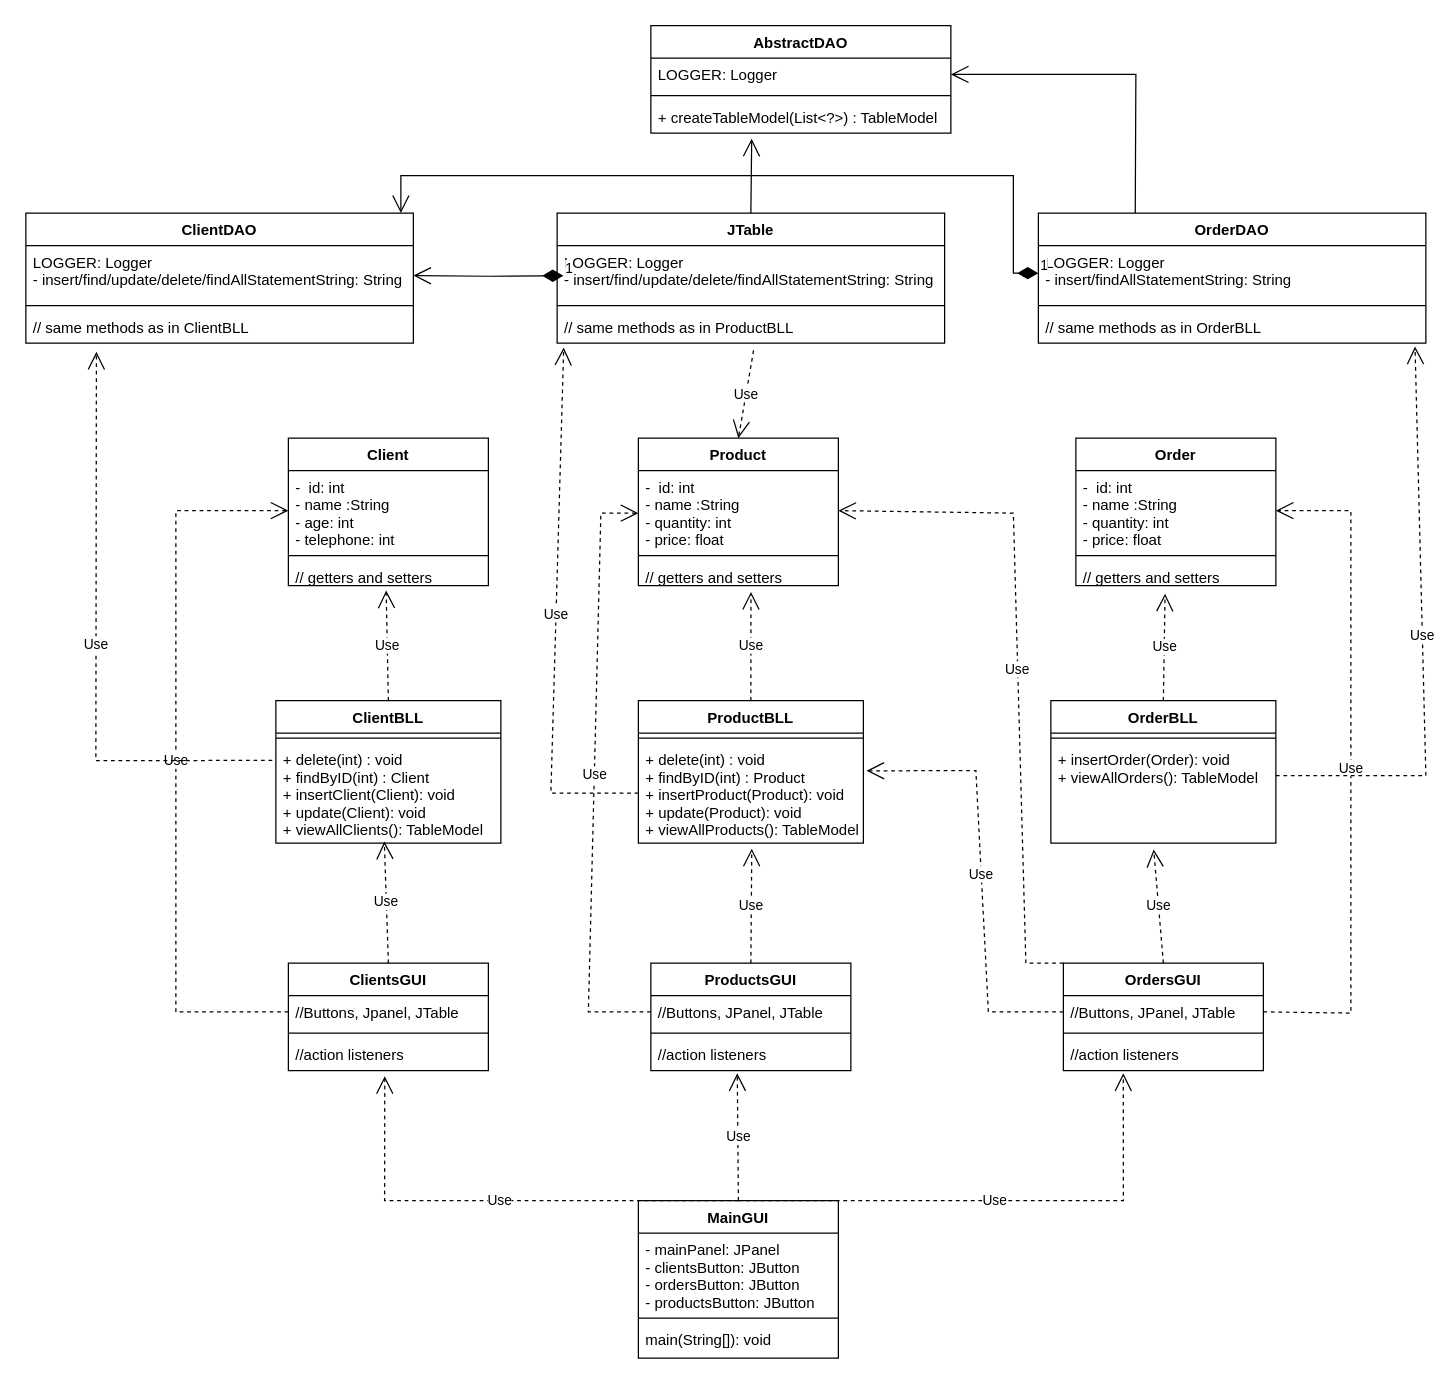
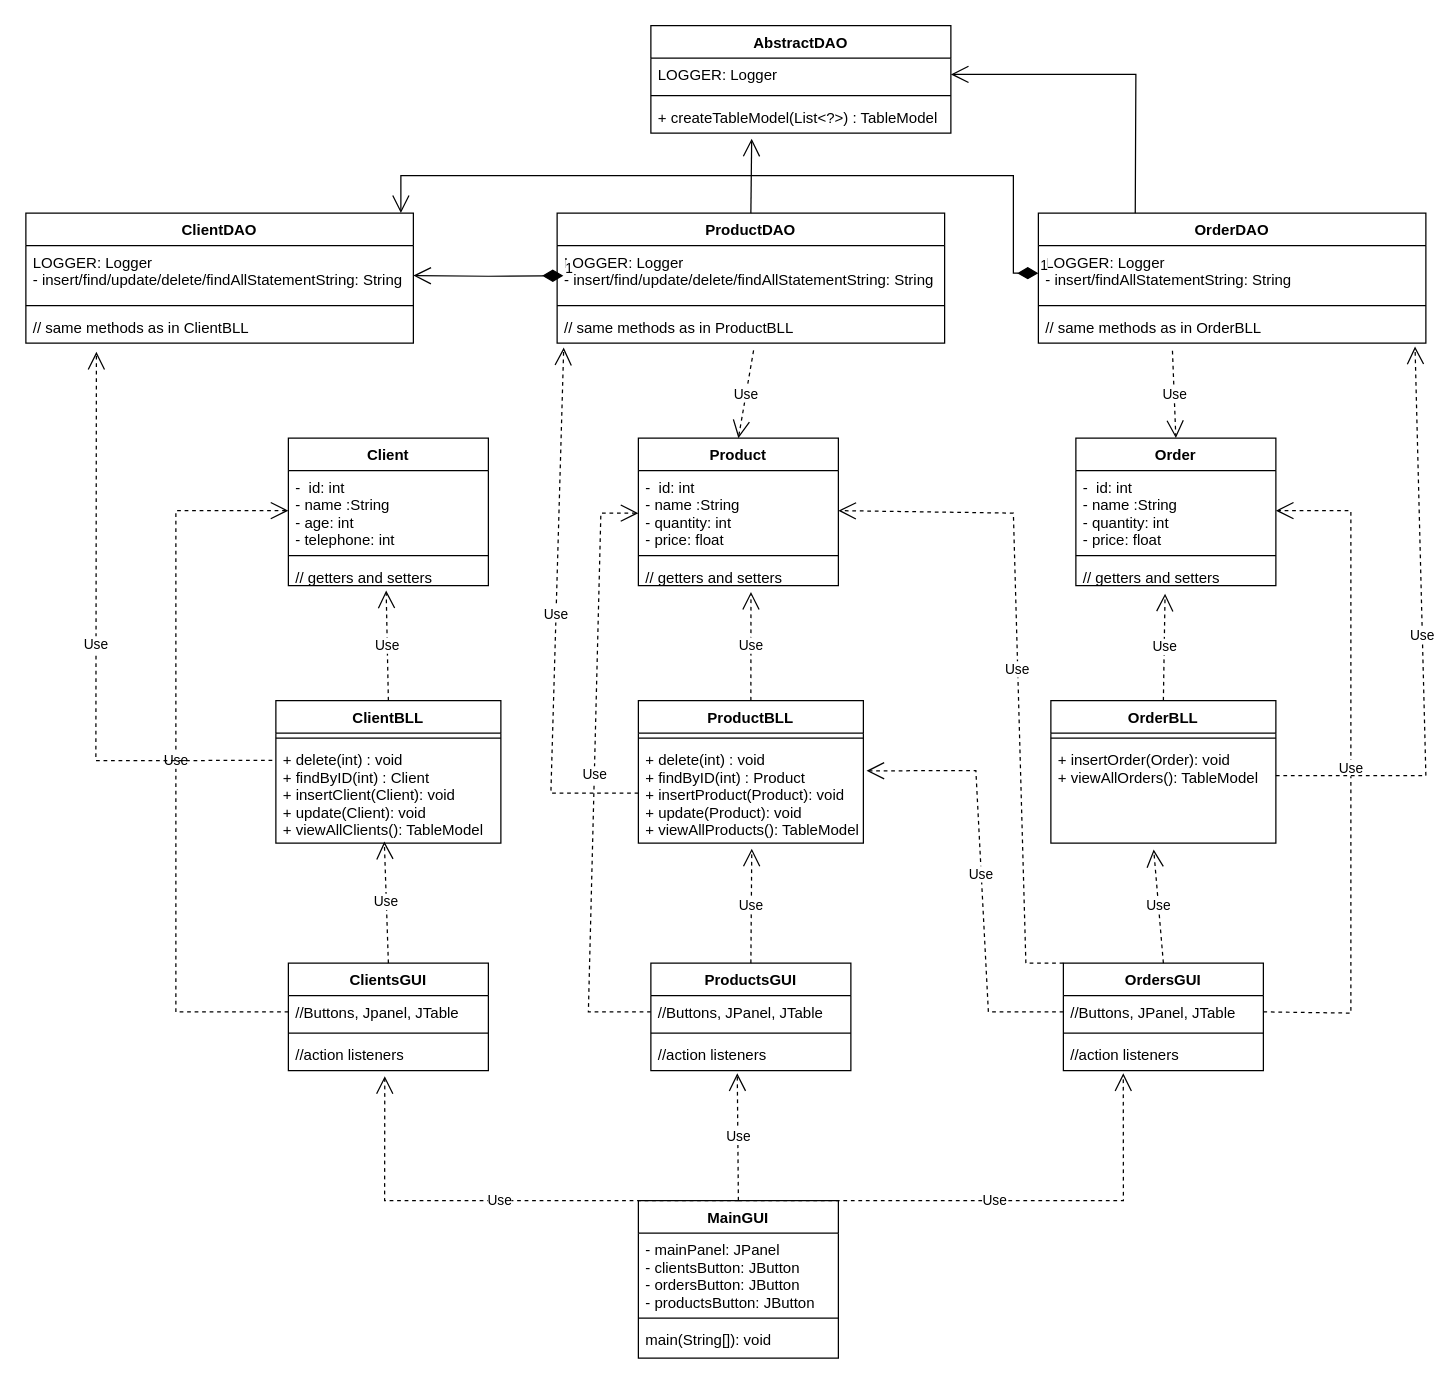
node "JTable": label "JTable" -> "ProductDAO"
edge "// same methods as in OrderBLL" -> "Order": added, label "Use"
